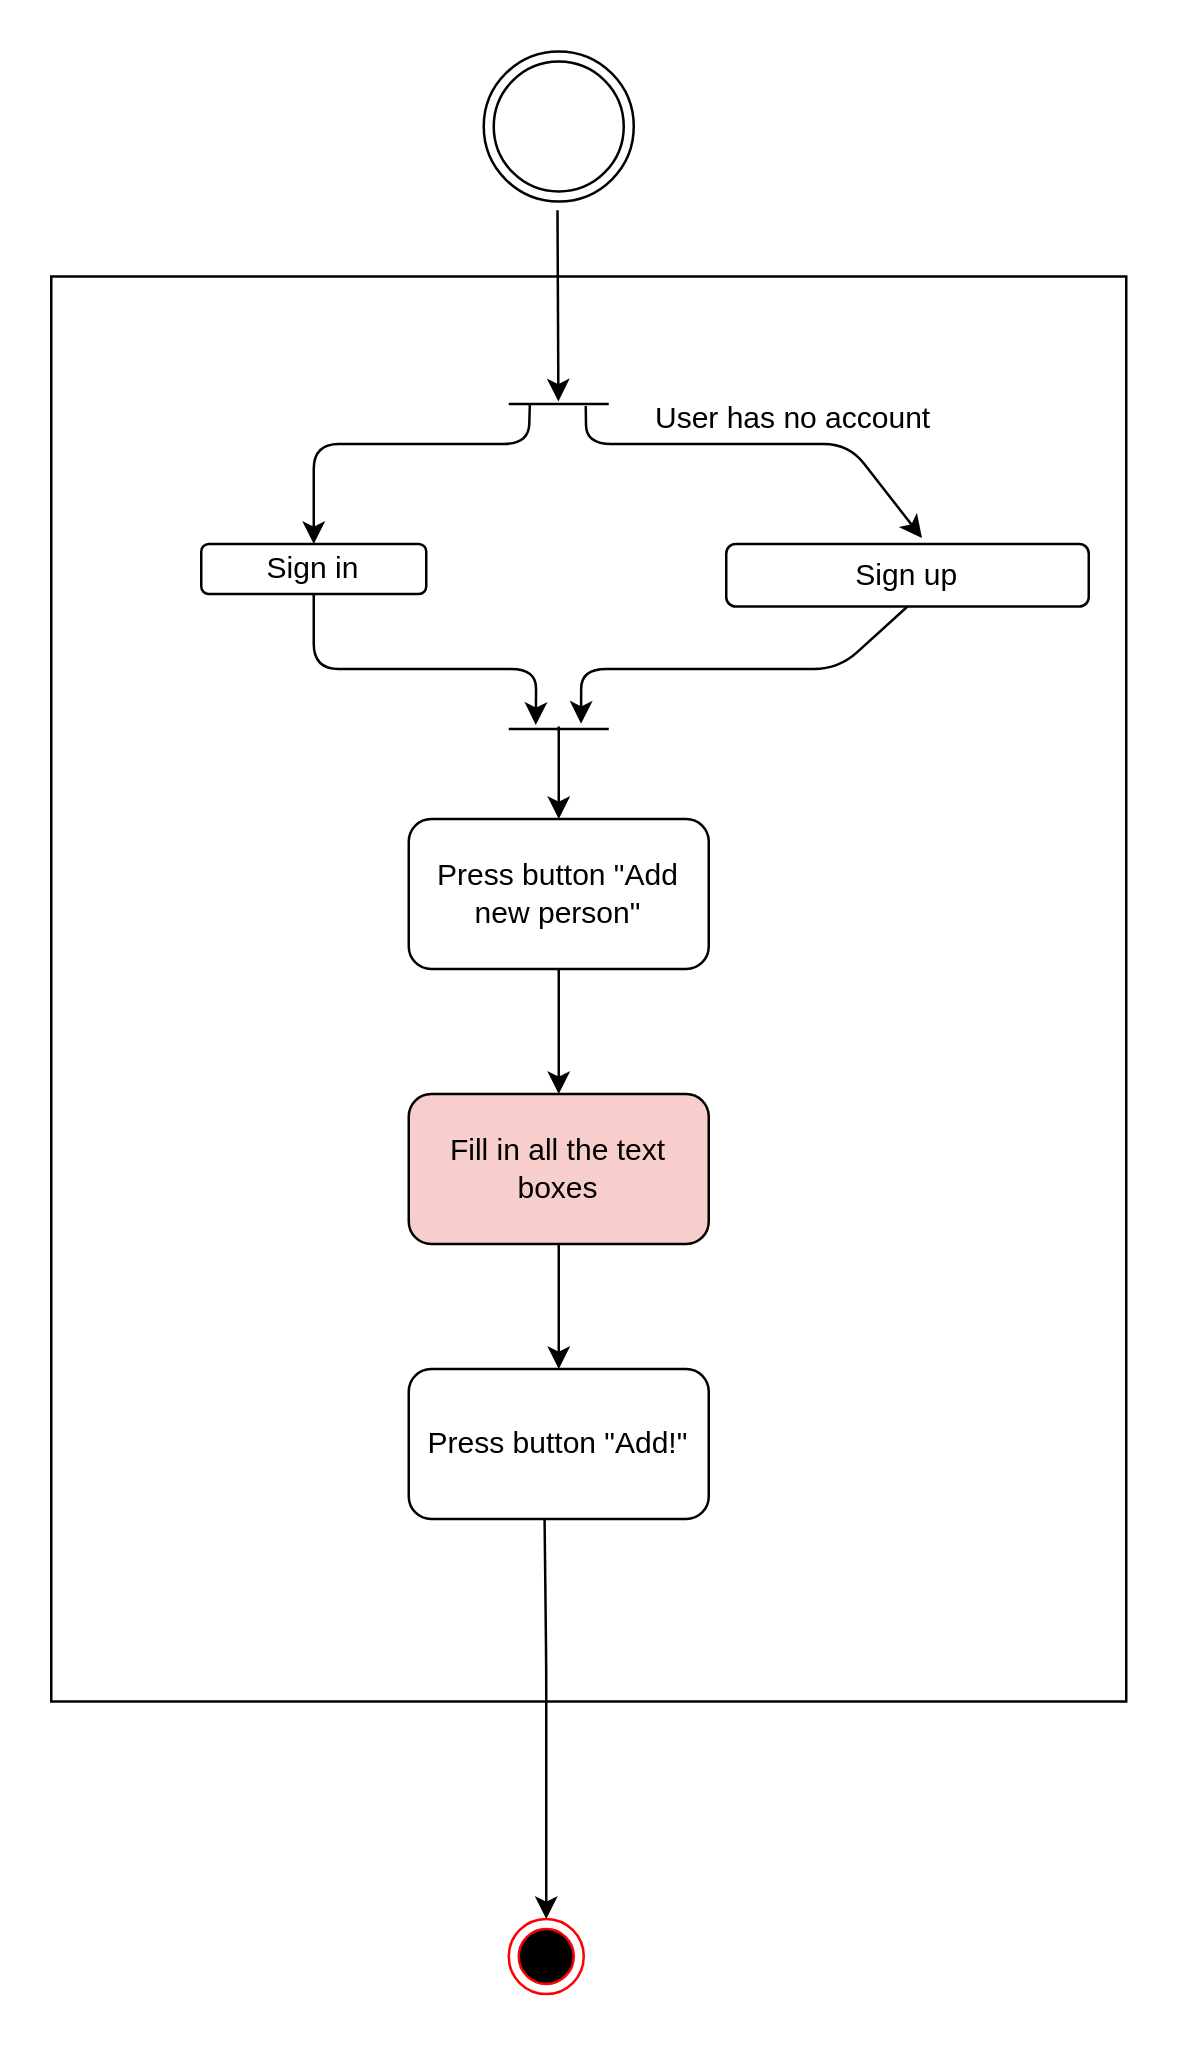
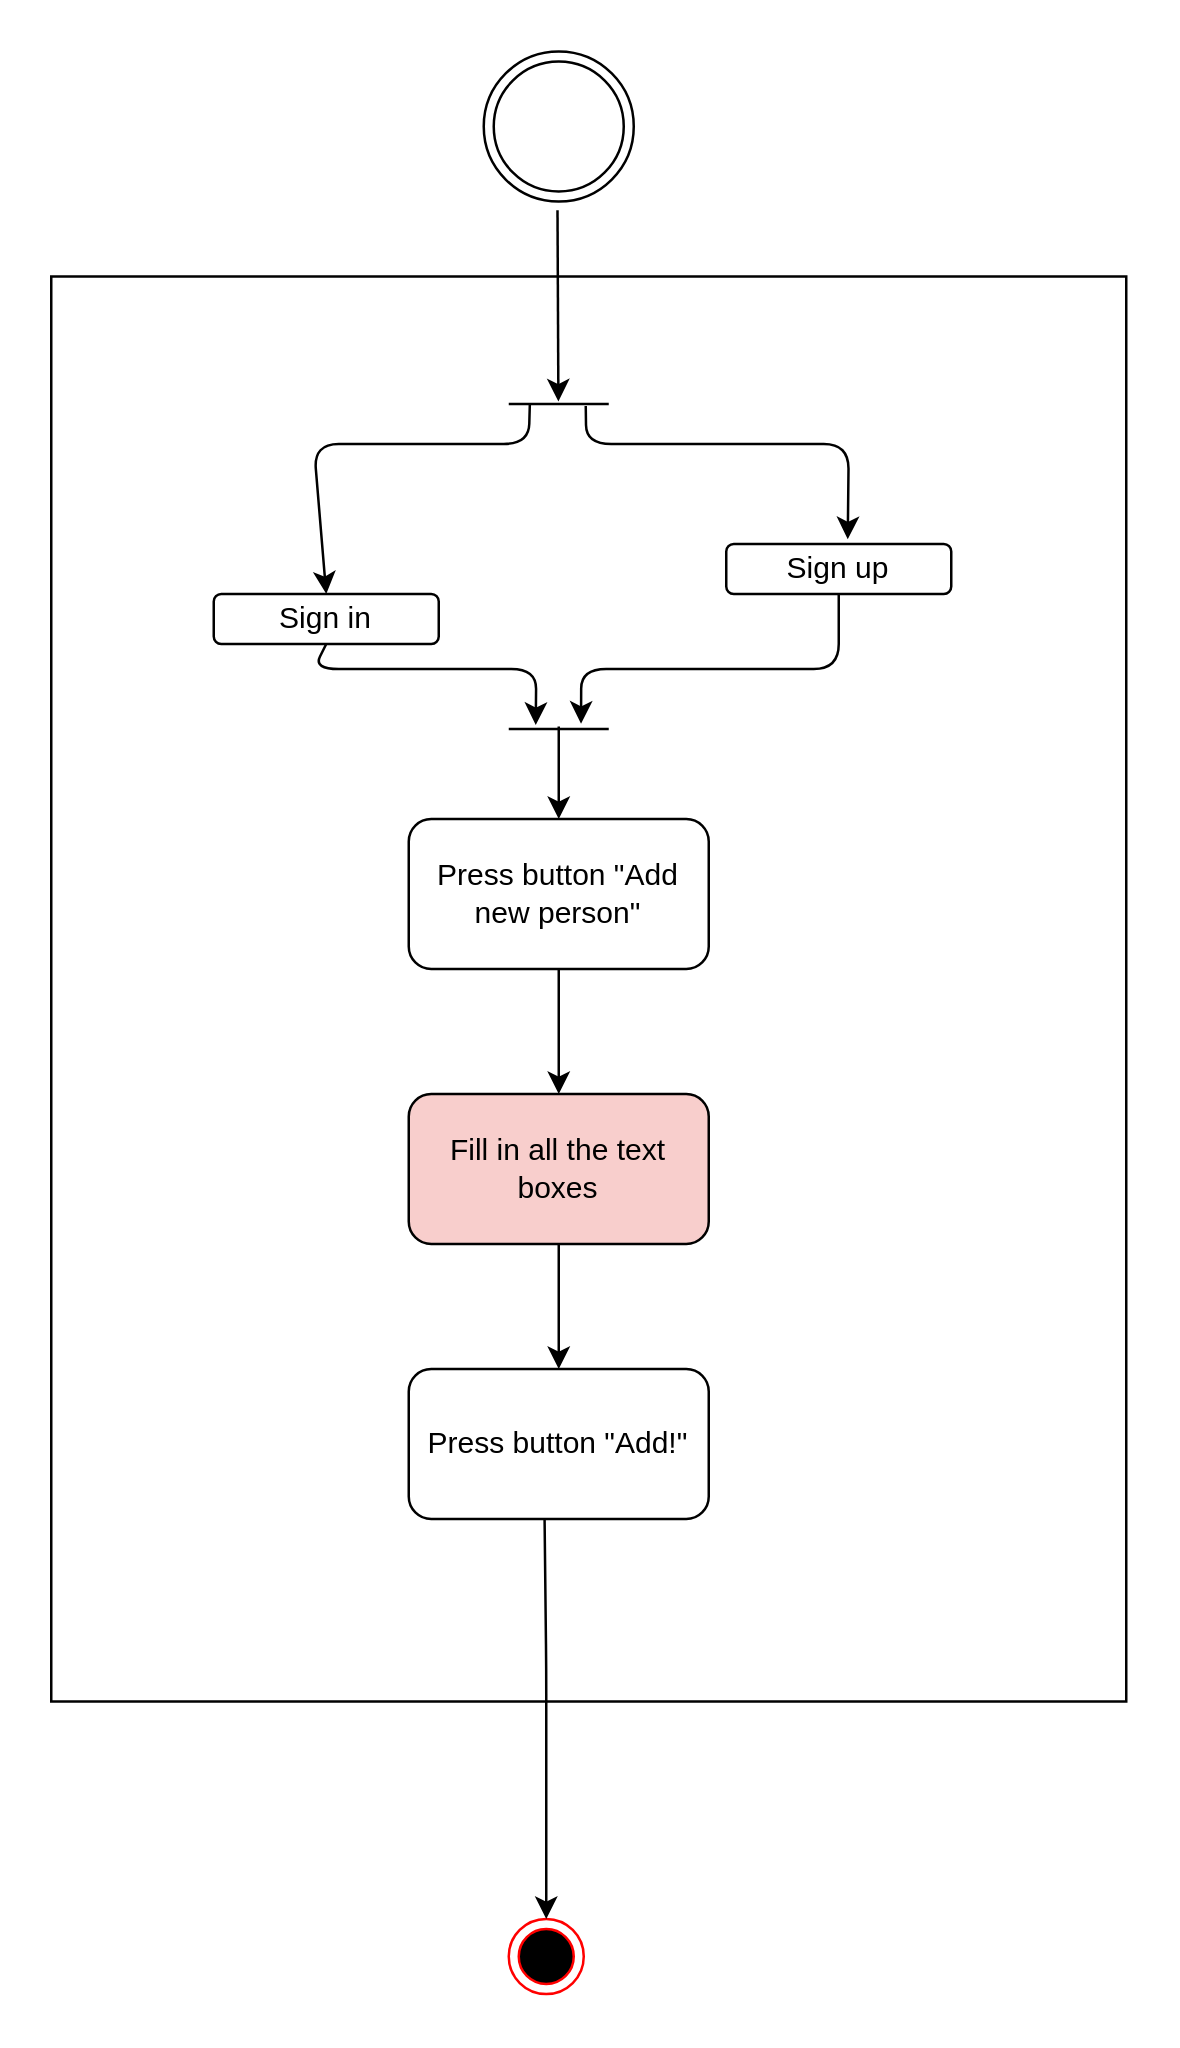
node "User has no account": removed
node "Sign in": moved (314, 569) -> (326, 619)
node "Sign up": size 363x63 -> 225x50
